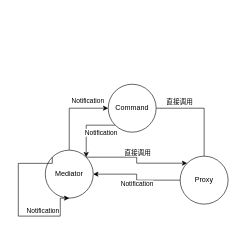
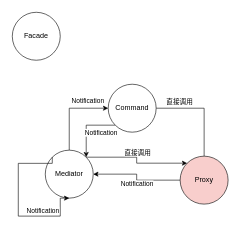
node "Facade": added
node "Proxy": fillcolor #ffffff -> #f8cecc
